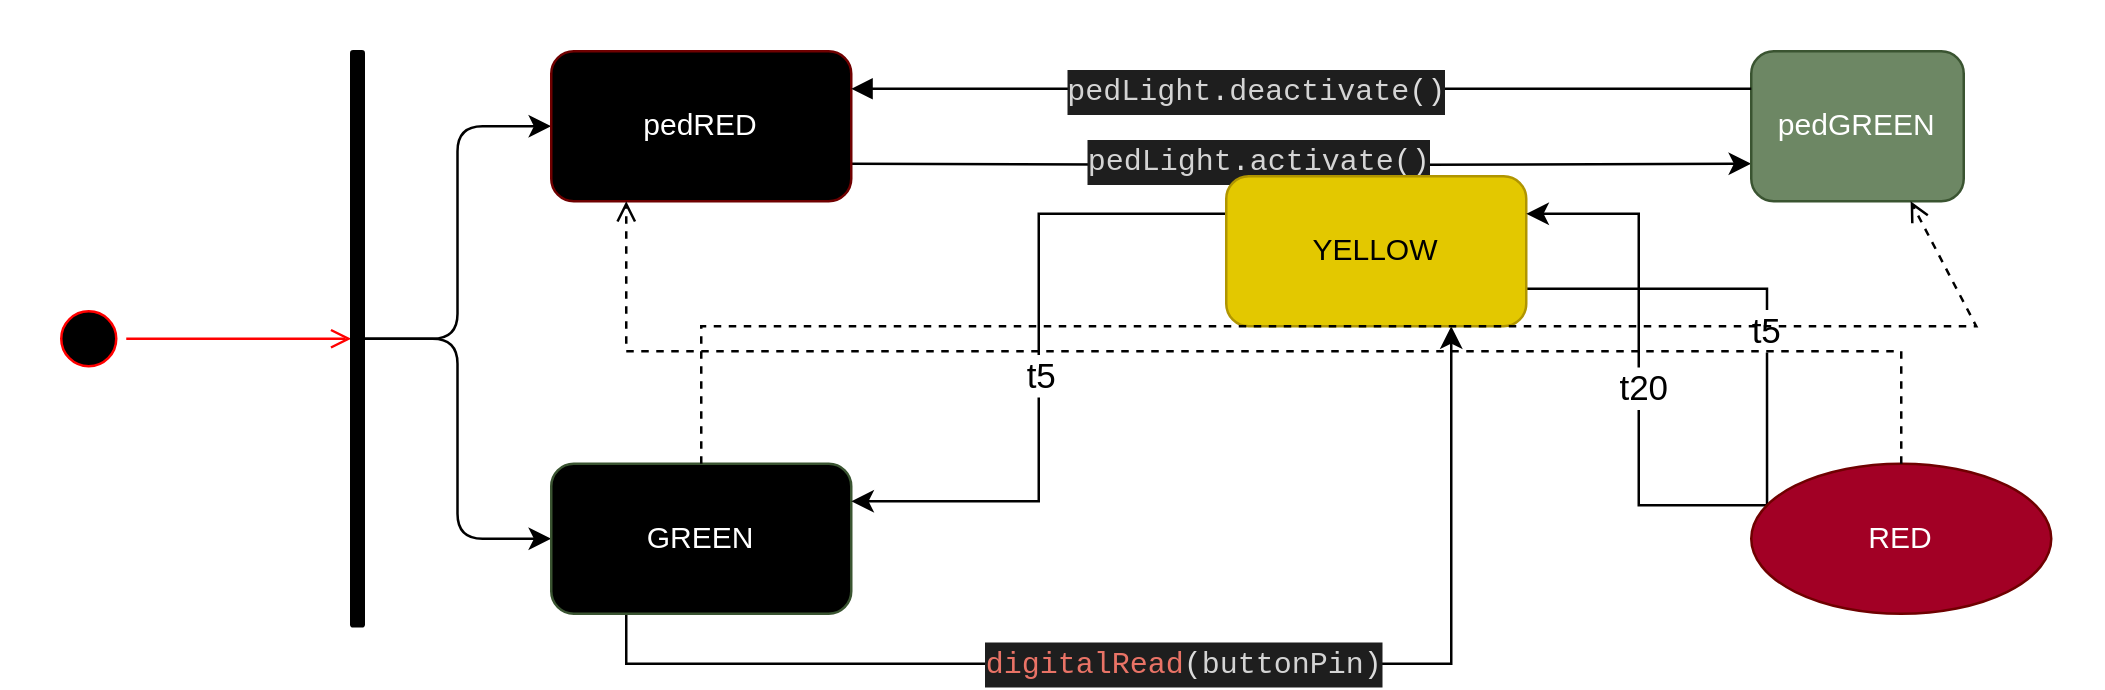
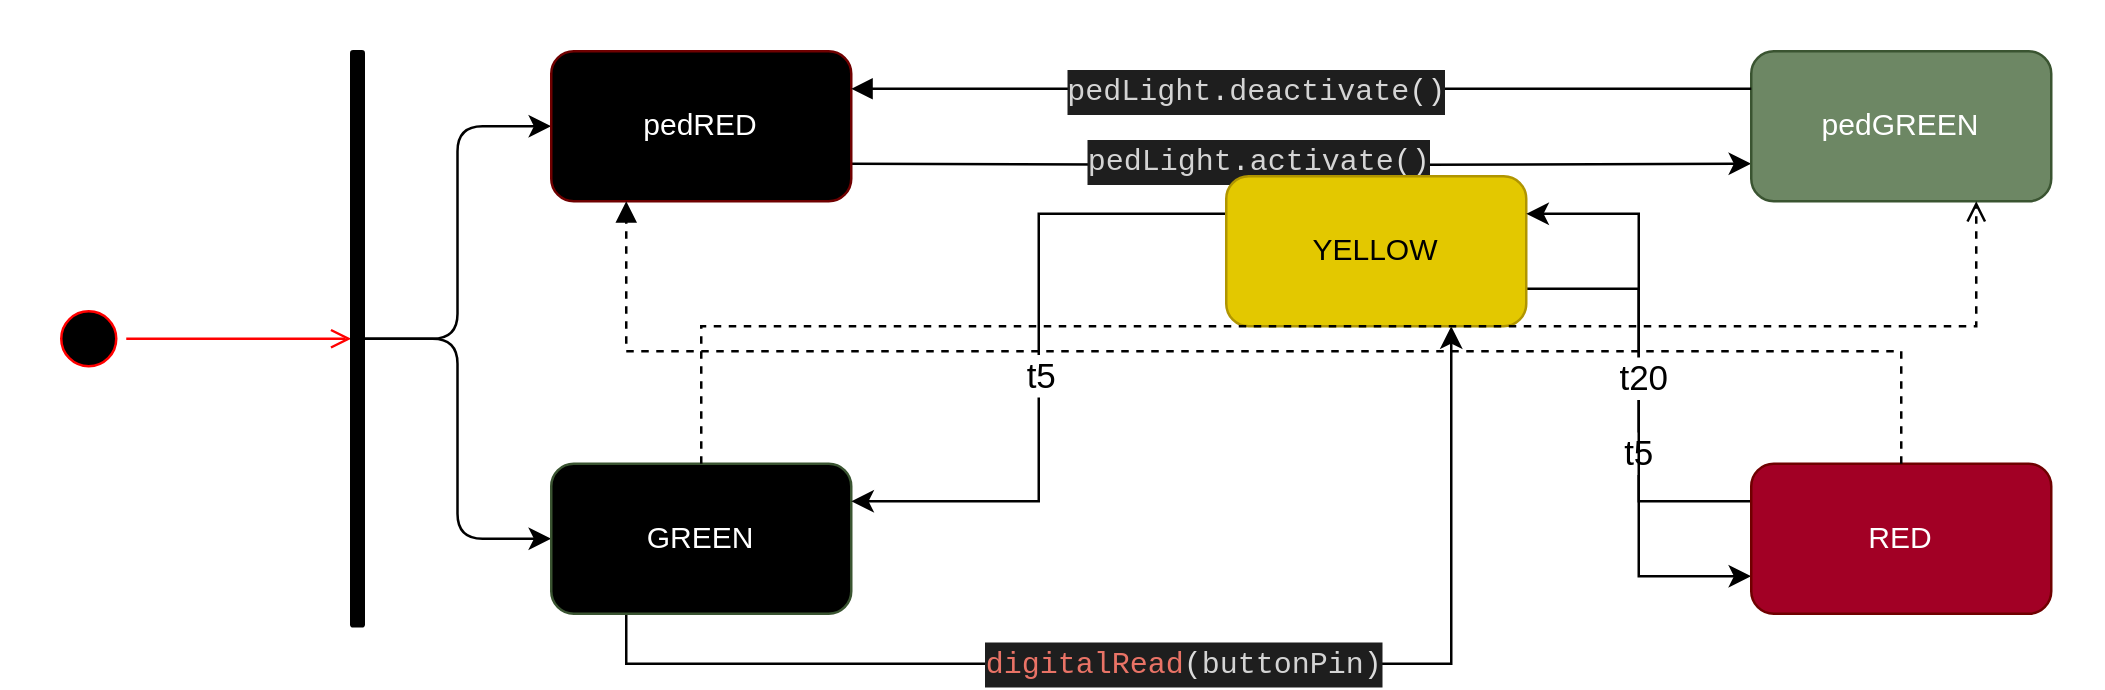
node "pedGREEN": size 213x150 -> 300x150
edge "RED" -> "pedRED": arrowhead open -> block
node "RED": shape ellipse -> rounded rectangle
